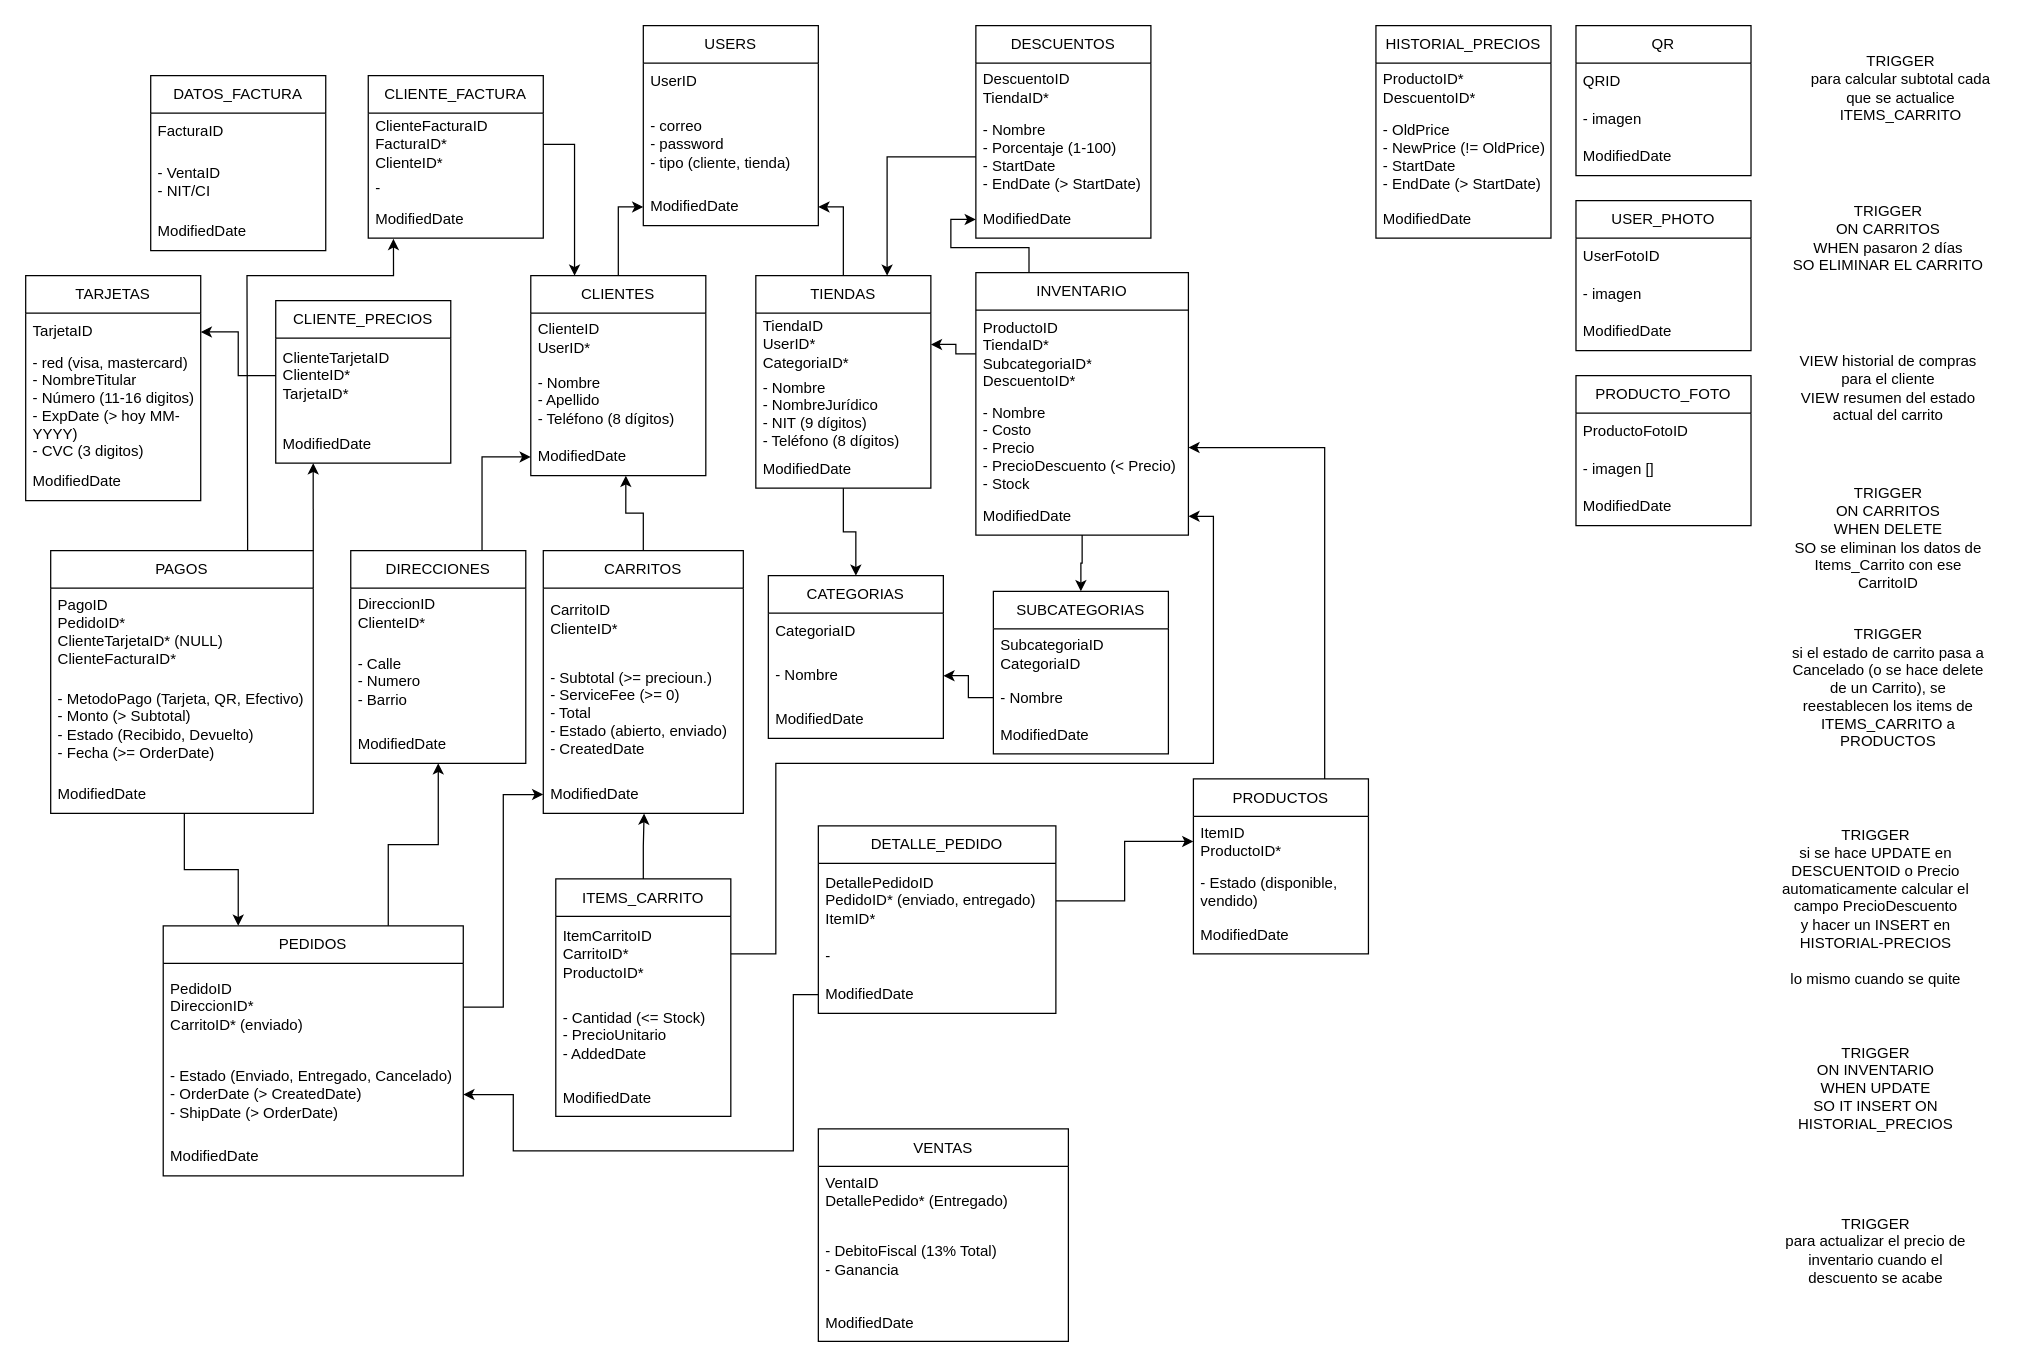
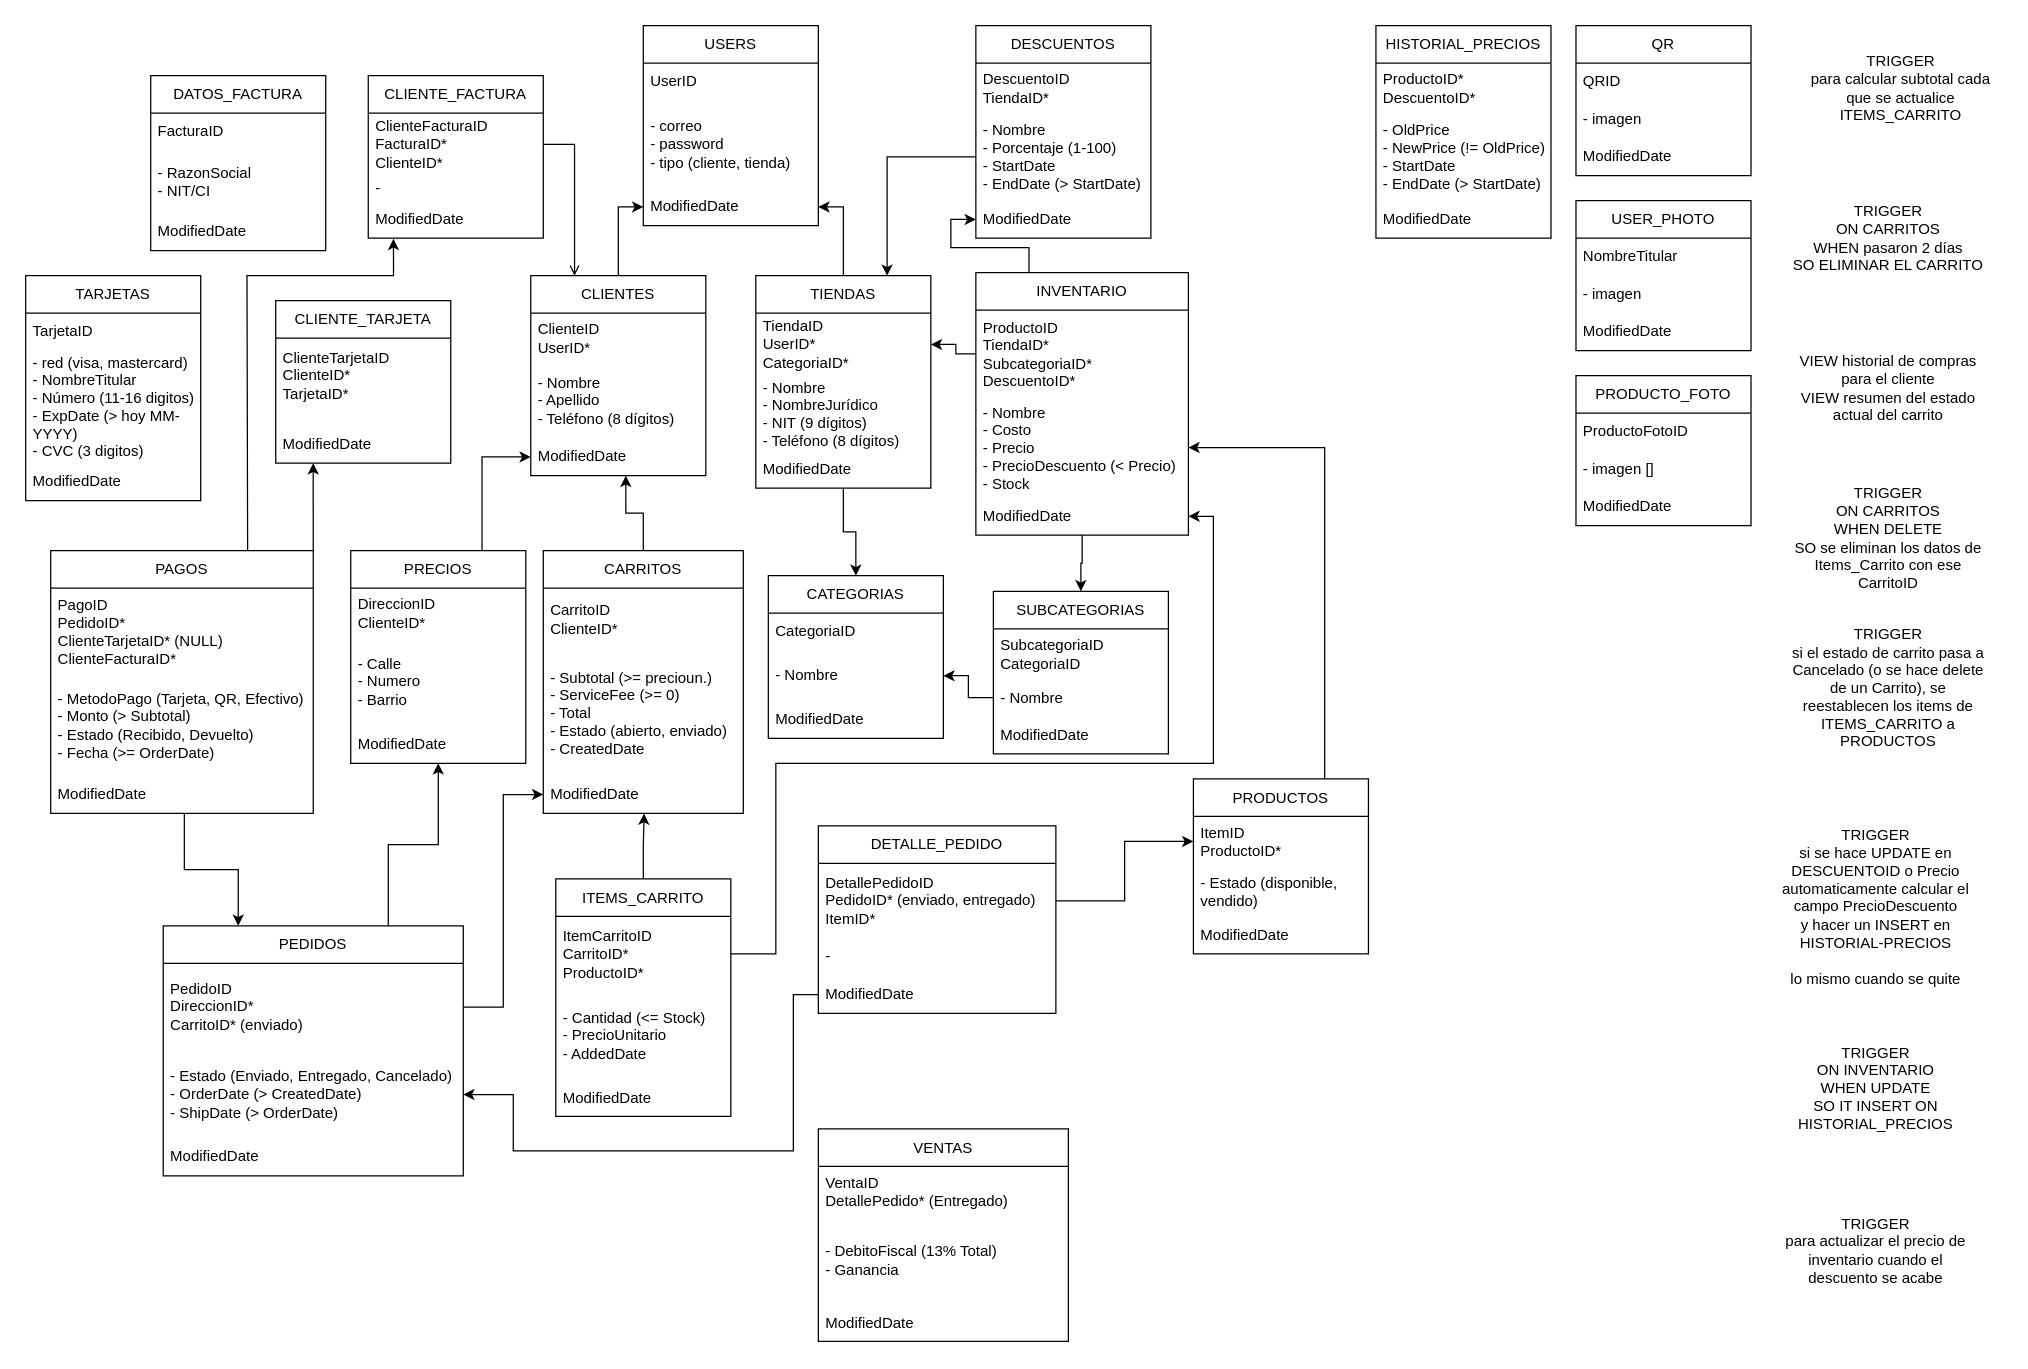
node "- VentaID - NIT/CI": label "- VentaID - NIT/CI" -> "- RazonSocial - NIT/CI"
node "UserFotoID": label "UserFotoID" -> "NombreTitular"
edge "ClienteFacturaID FacturaID* ClienteID*" -> "CLIENTES": arrowhead classic -> open
node "CLIENTE_PRECIOS": label "CLIENTE_PRECIOS" -> "CLIENTE_TARJETA"
edge "ClienteTarjetaID ClienteID* TarjetaID*" -> "TarjetaID": removed
node "DIRECCIONES": label "DIRECCIONES" -> "PRECIOS"
